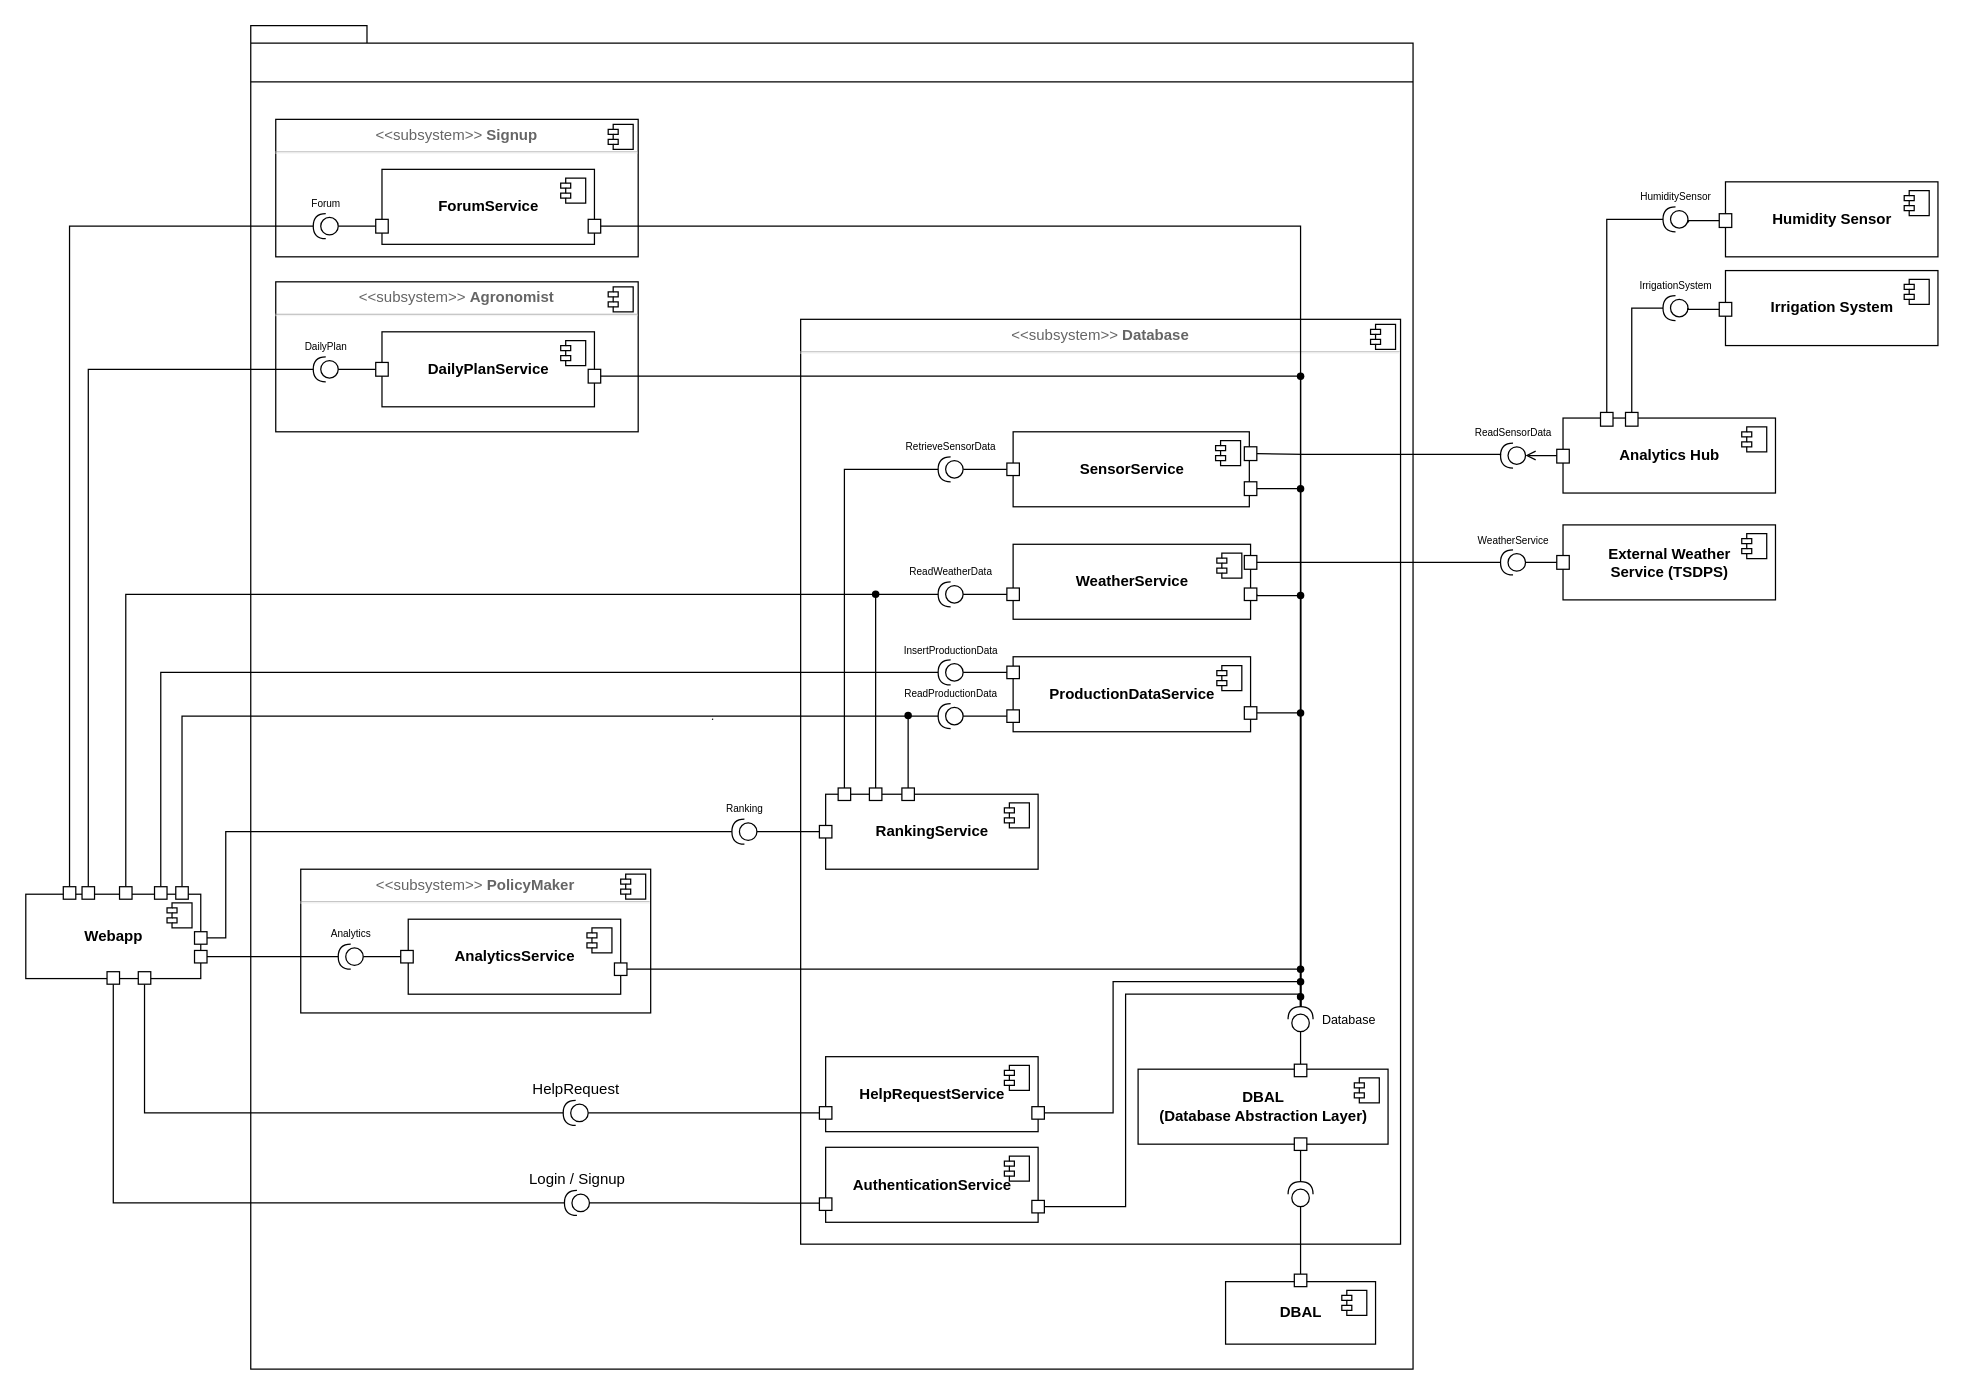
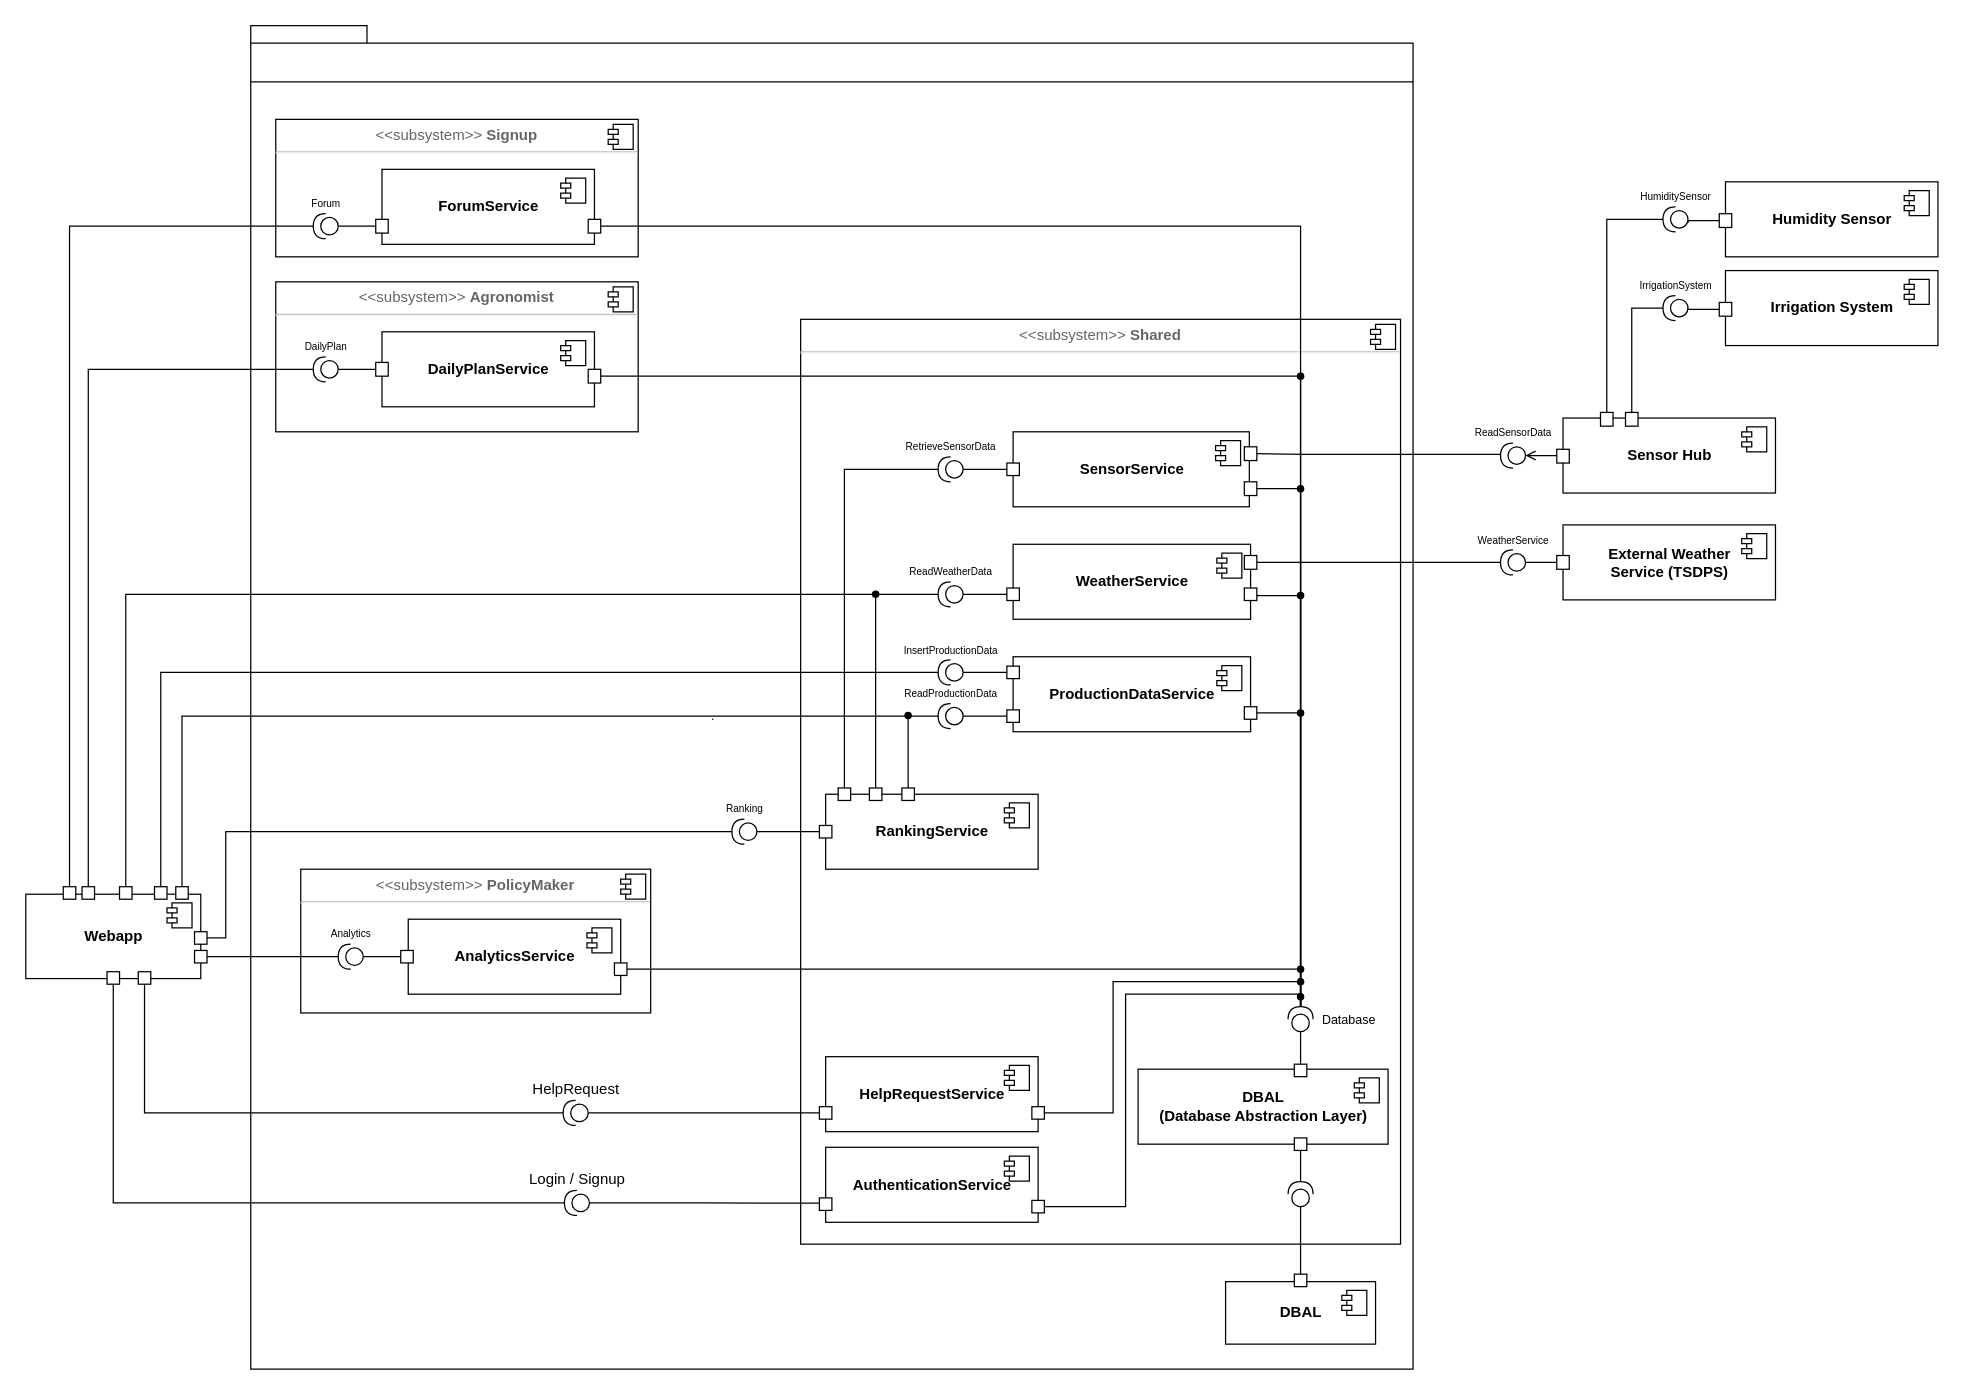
node "<<subsystem>> Database": label "<<subsystem>> Database" -> "<<subsystem>> Shared"
node "Analytics Hub": label "Analytics Hub" -> "Sensor Hub"
